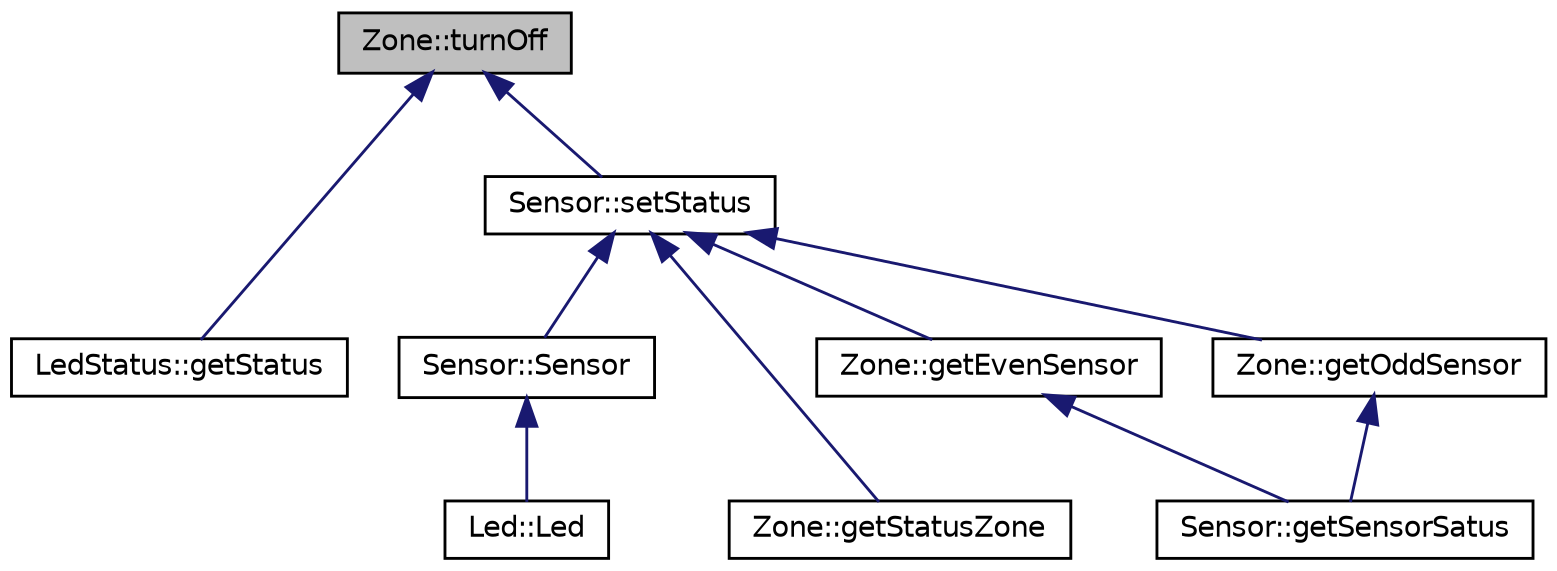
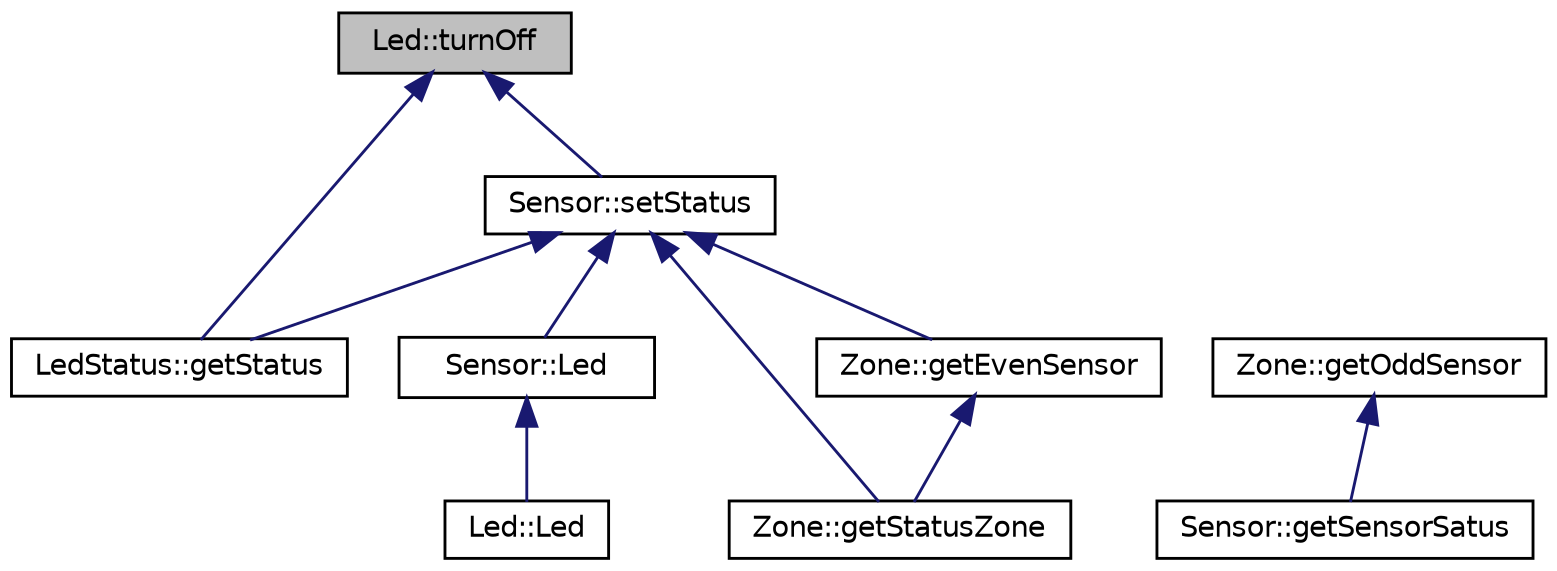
node "Zone::turnOff": label "Zone::turnOff" -> "Led::turnOff"
edge "Zone::getOddSensor" -> "Sensor::setStatus": now "LedStatus::getStatus" -> "Sensor::setStatus"
node "Sensor::Sensor": label "Sensor::Sensor" -> "Sensor::Led"
edge "Sensor::getSensorSatus" -> "Zone::getEvenSensor": now "Zone::getStatusZone" -> "Zone::getEvenSensor"
